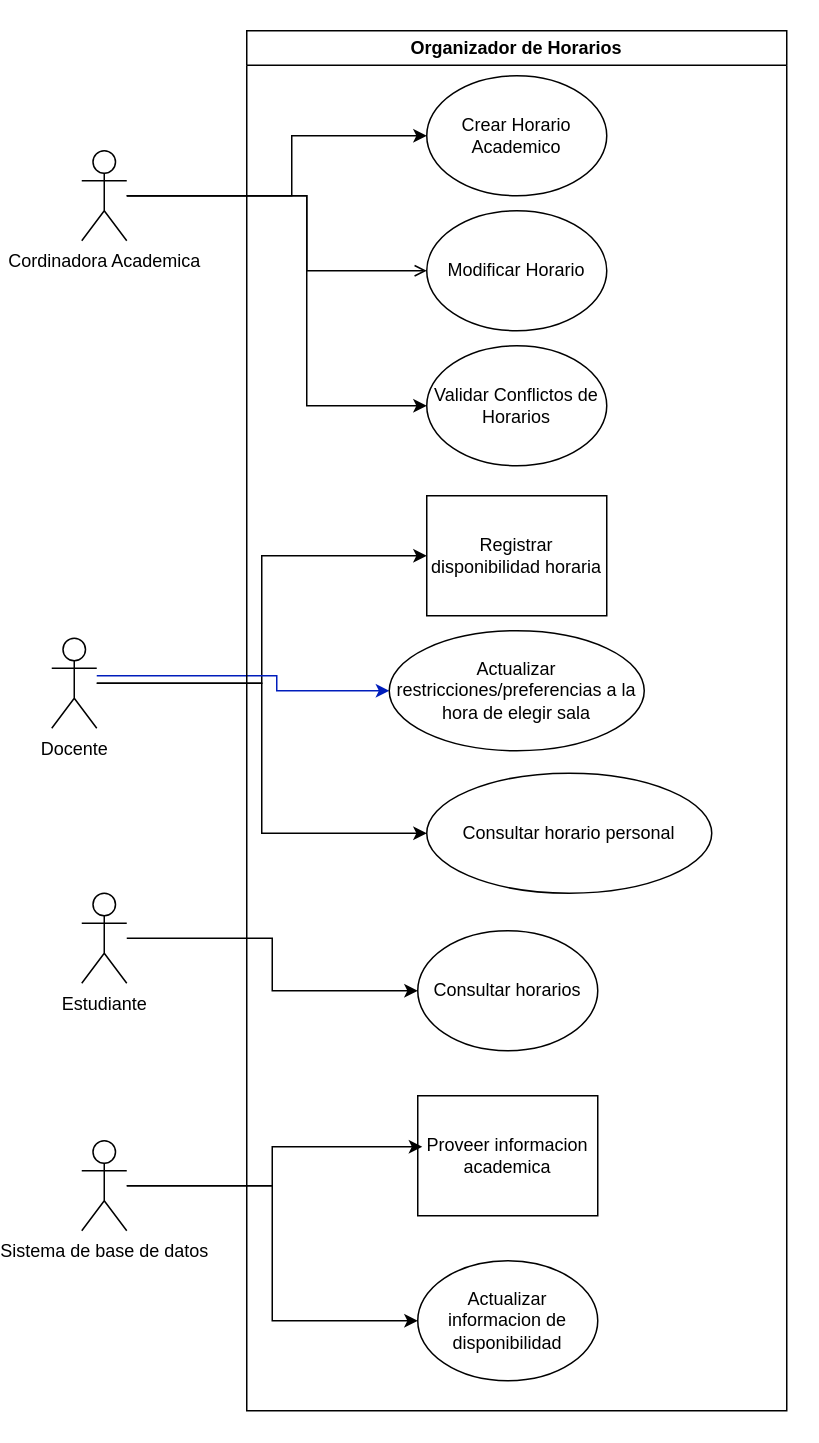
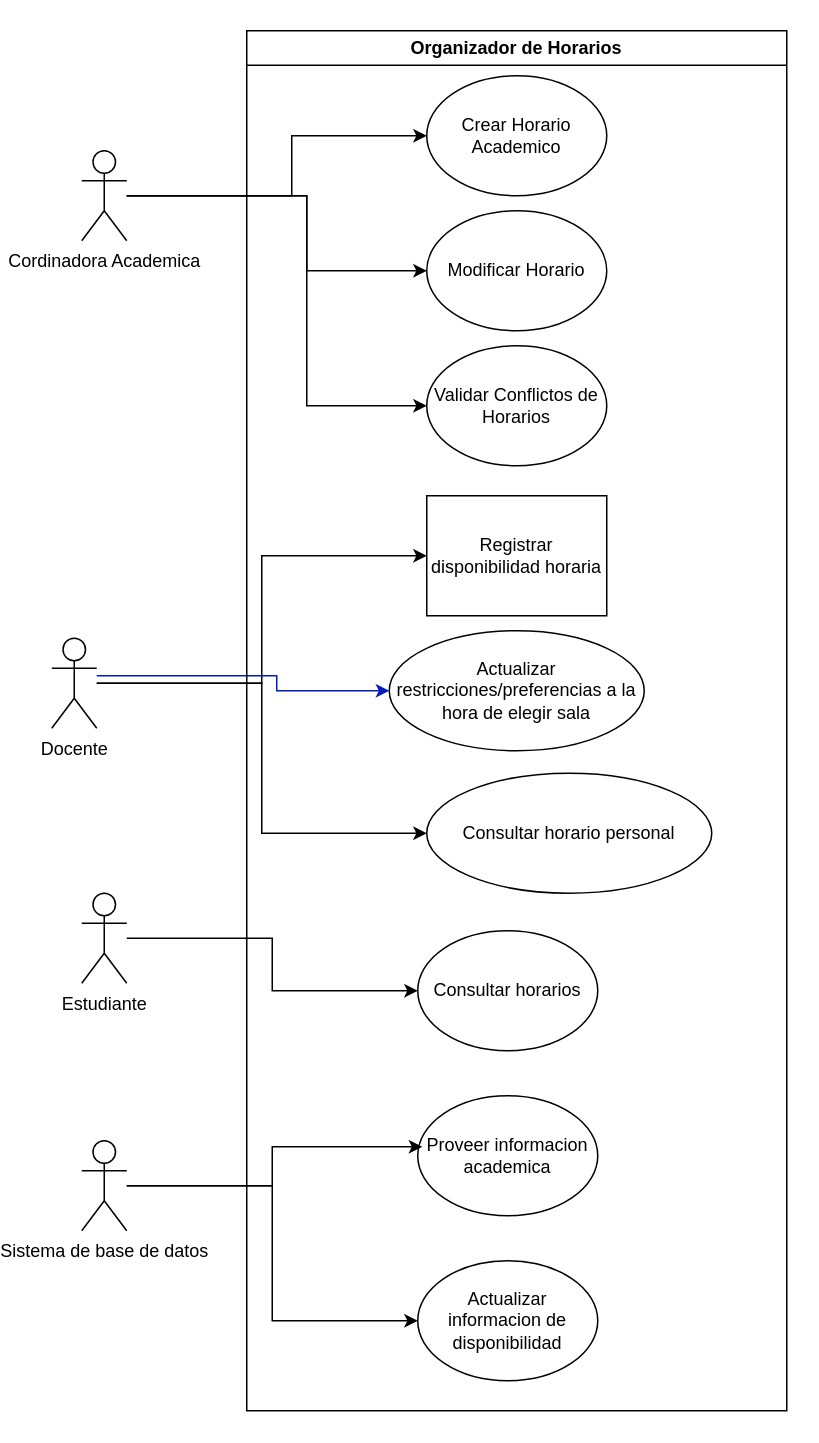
edge "Cordinadora Academica" -> "Modificar Horario": arrowhead open -> classic
node "Proveer informacion academica": shape rectangle -> ellipse
